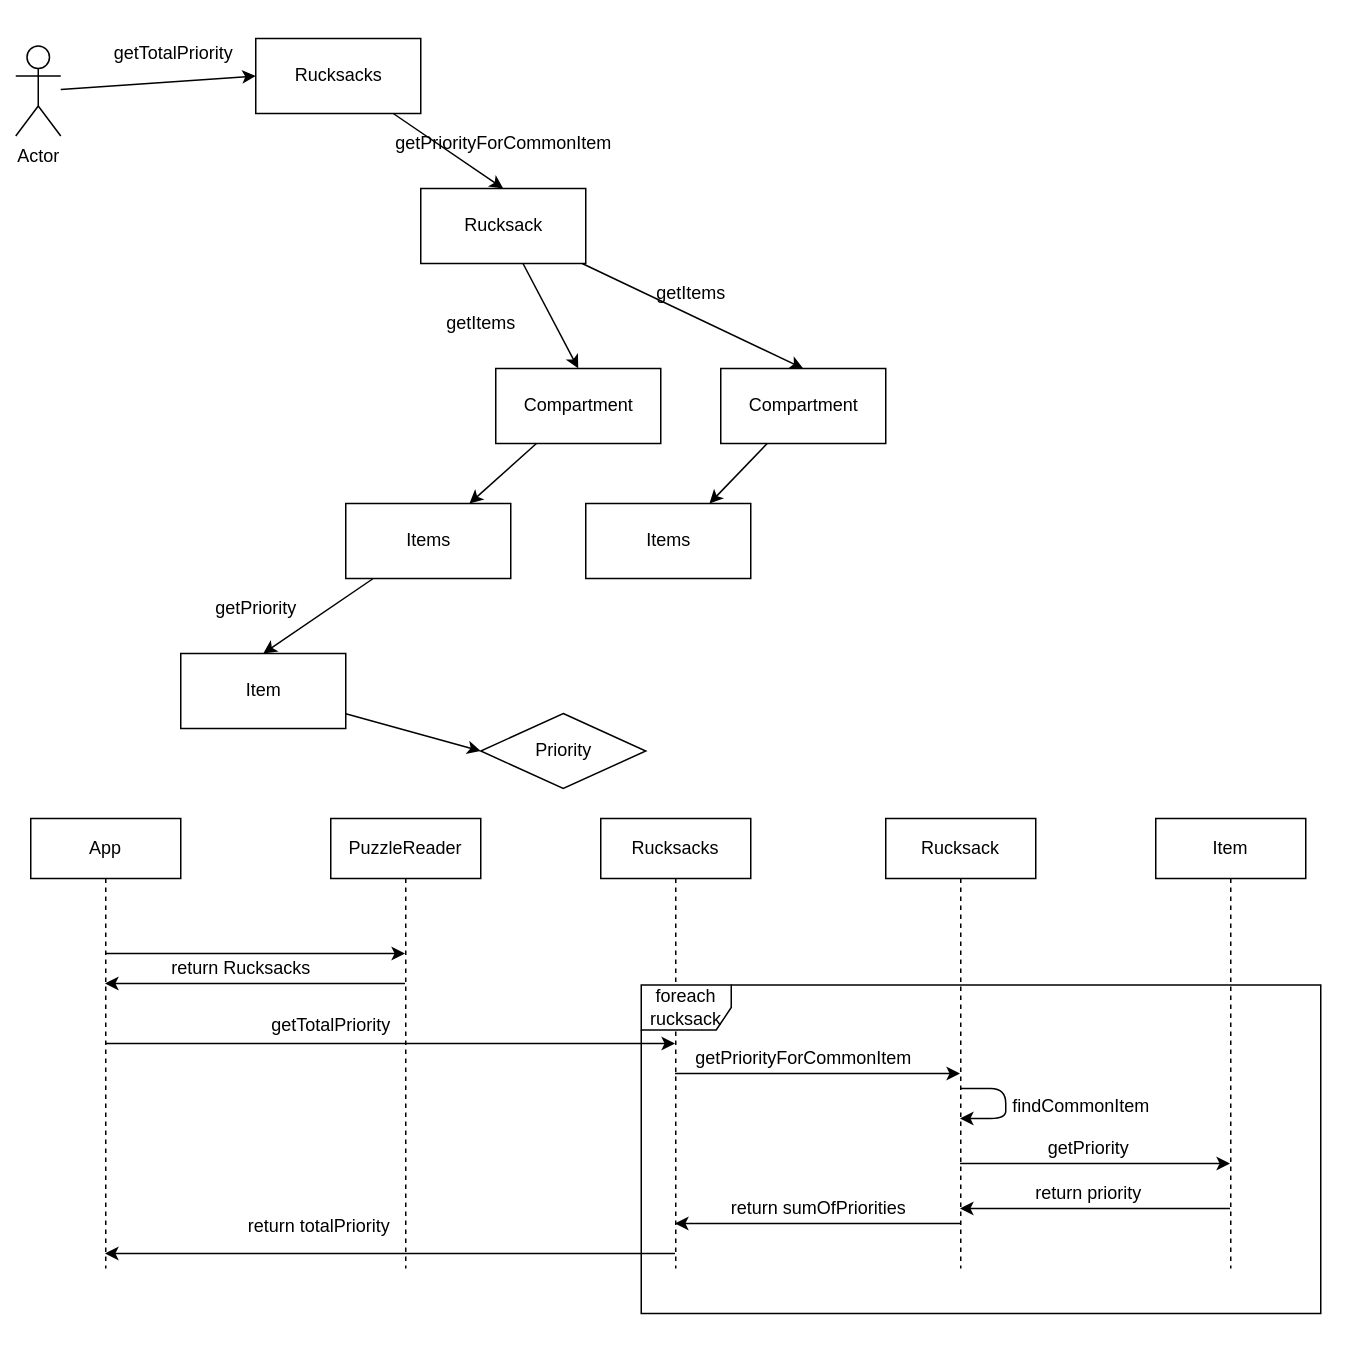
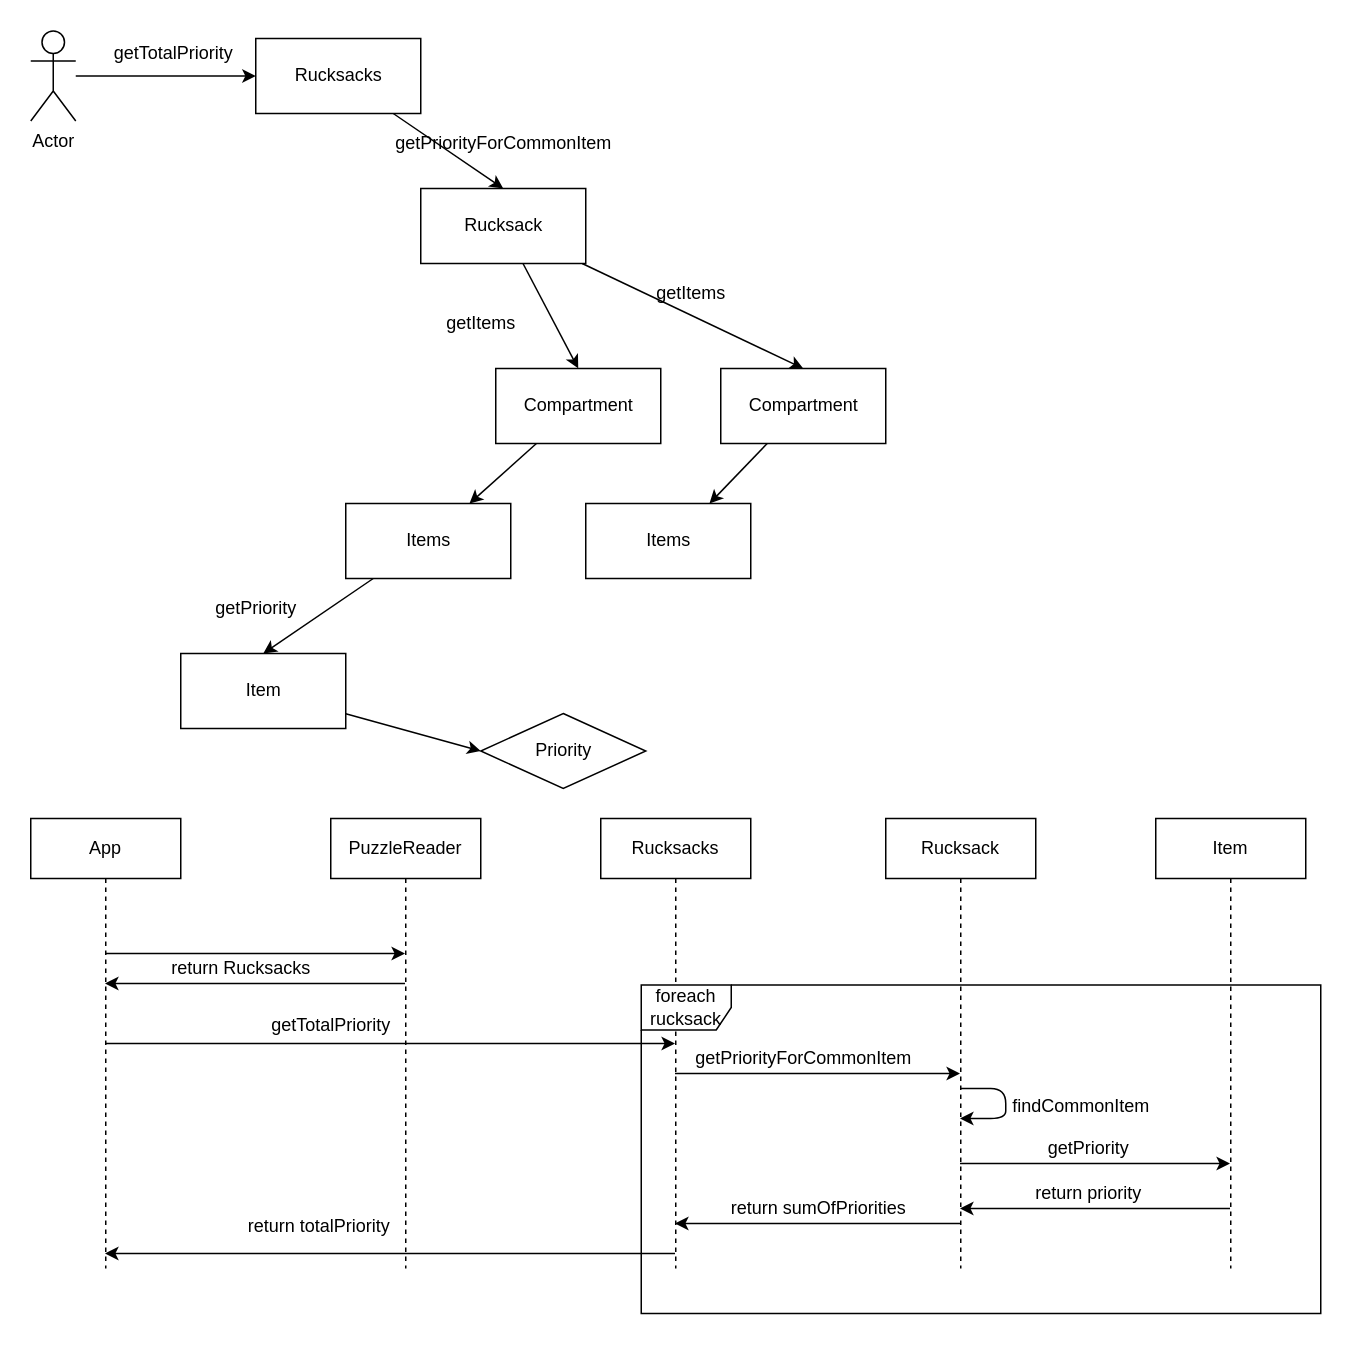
node "Actor": moved (38, 91) -> (53, 76)
